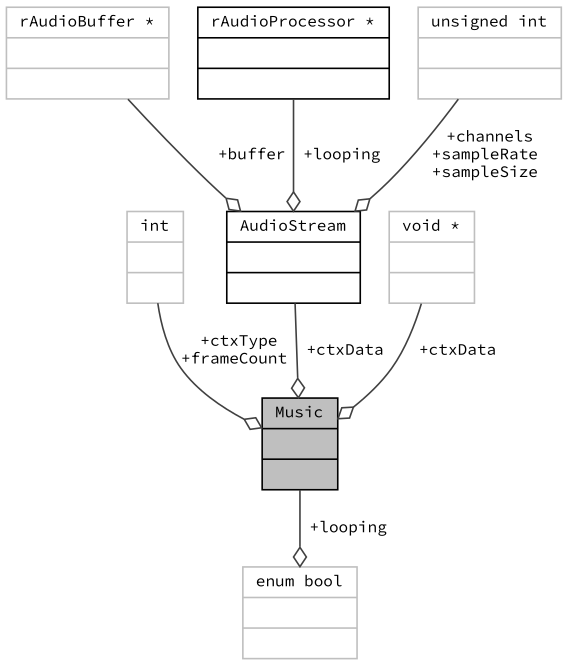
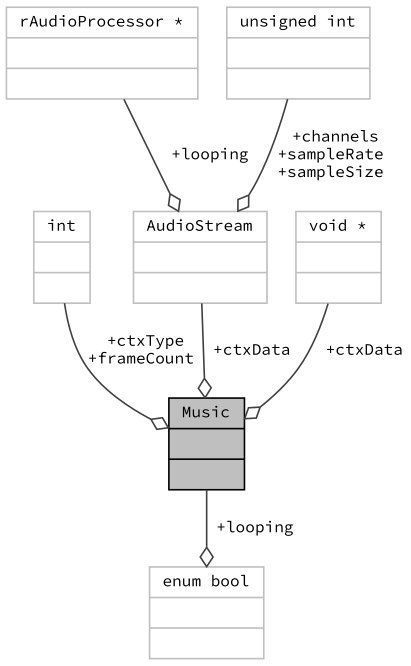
node "rAudioBuffer *": removed
node "rAudioProcessor *": color black -> grey75
node "AudioStream": color black -> grey75
